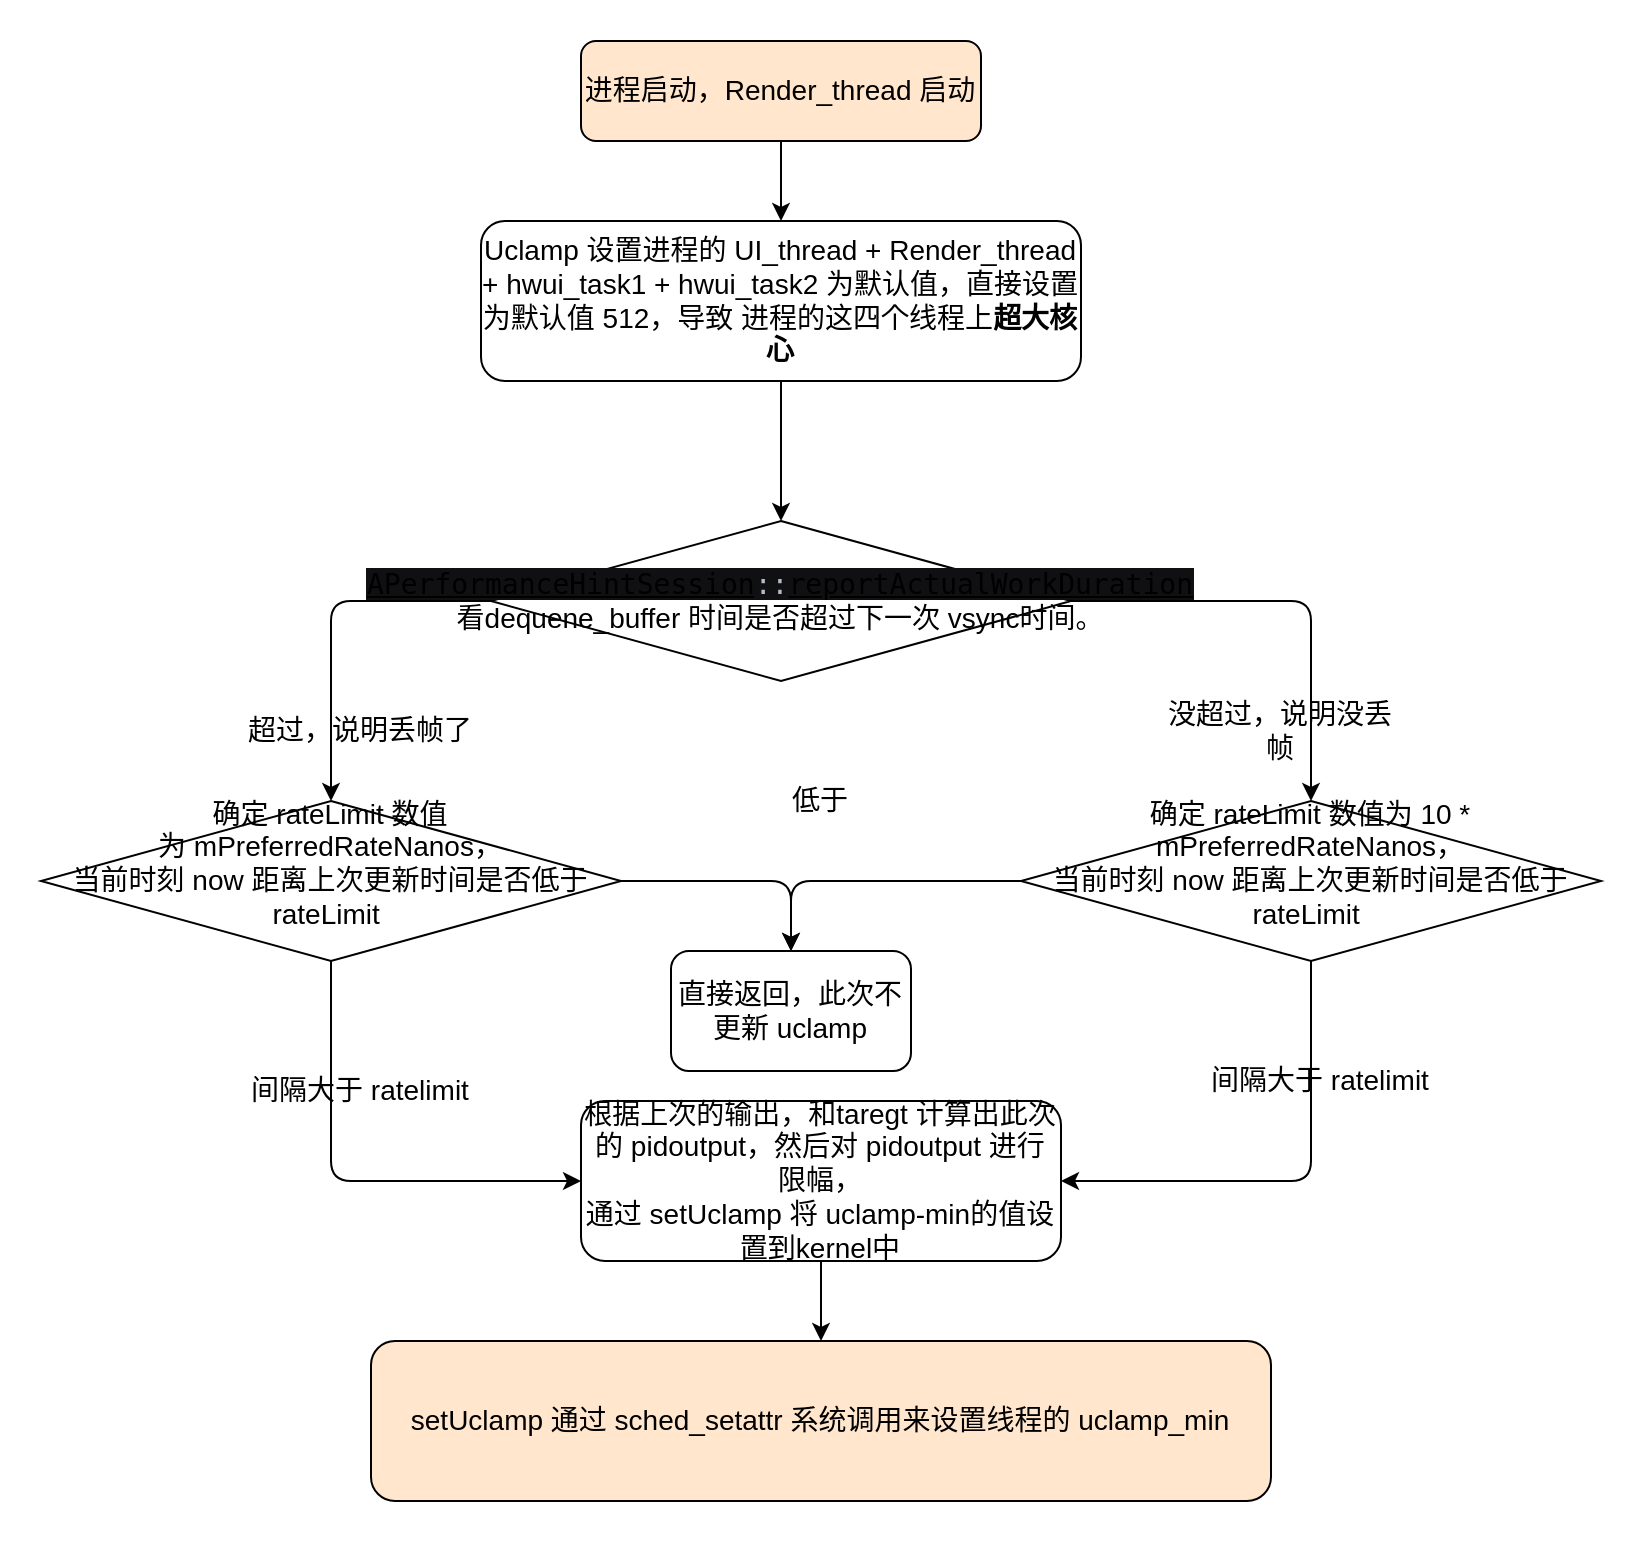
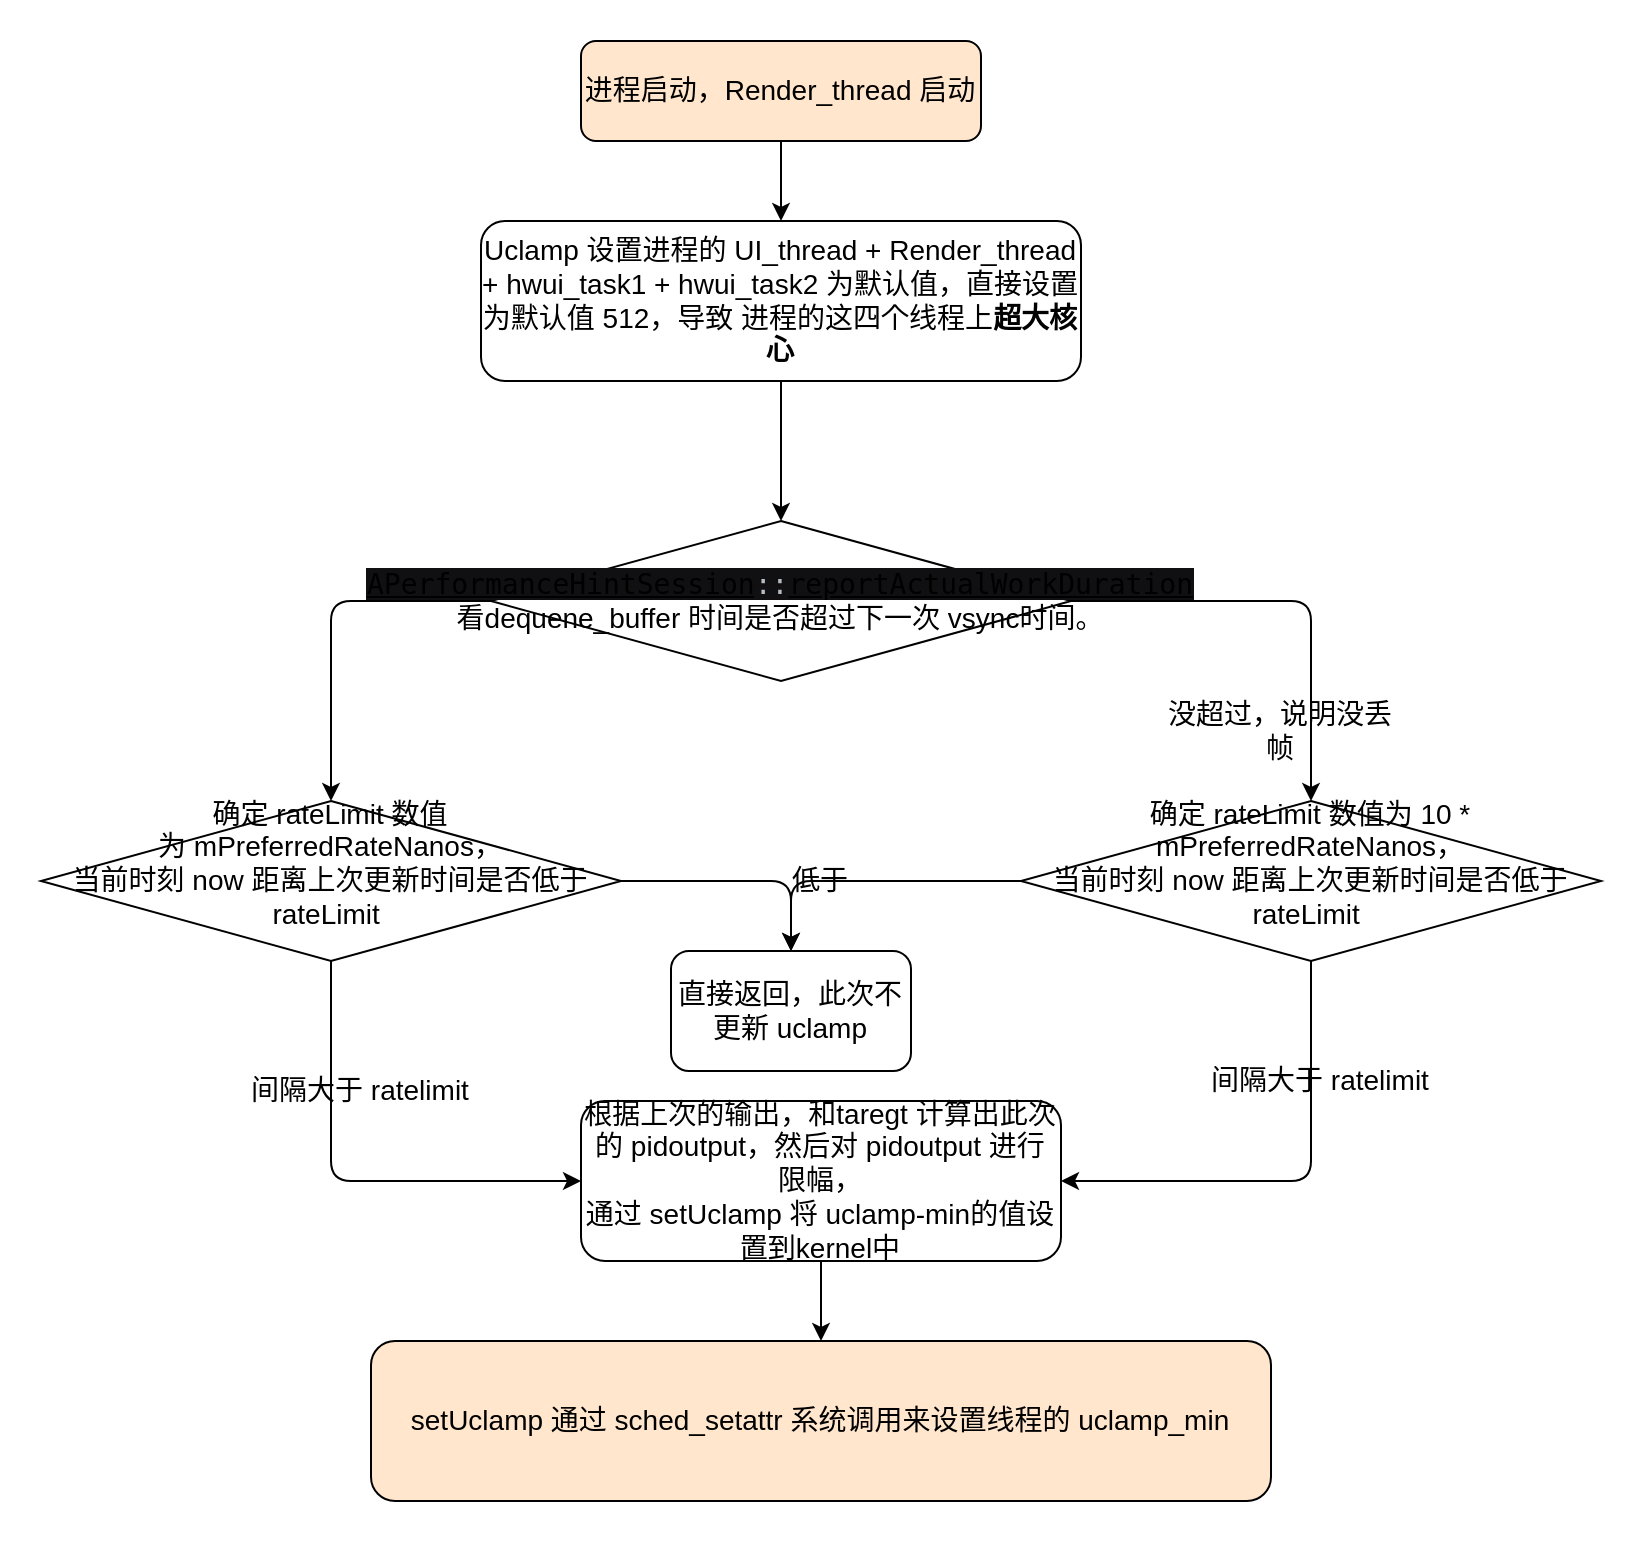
node "超过，说明丢帧了": removed
node "低于": moved (821, 801) -> (821, 881)
